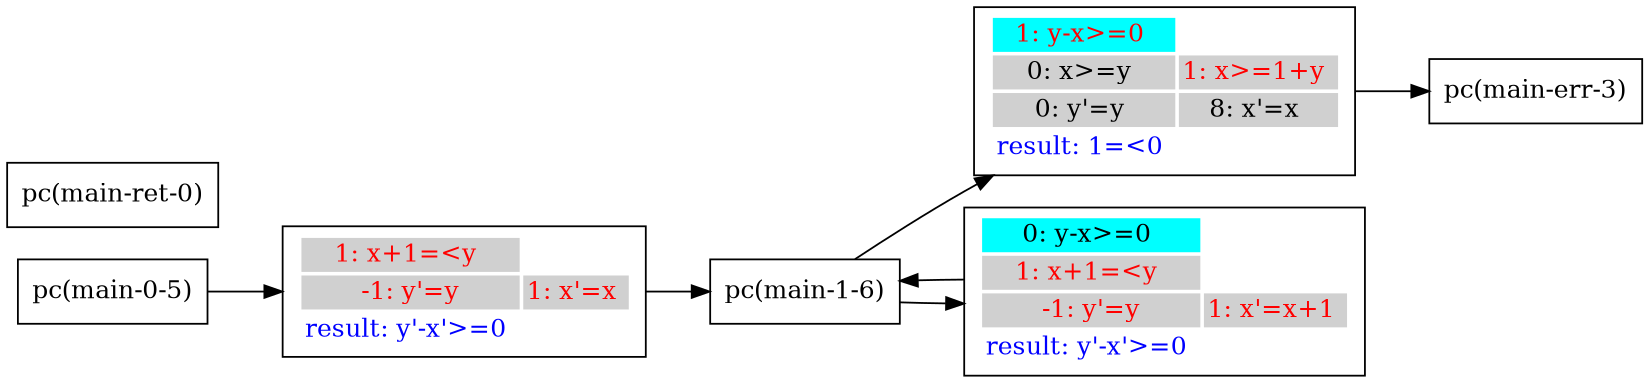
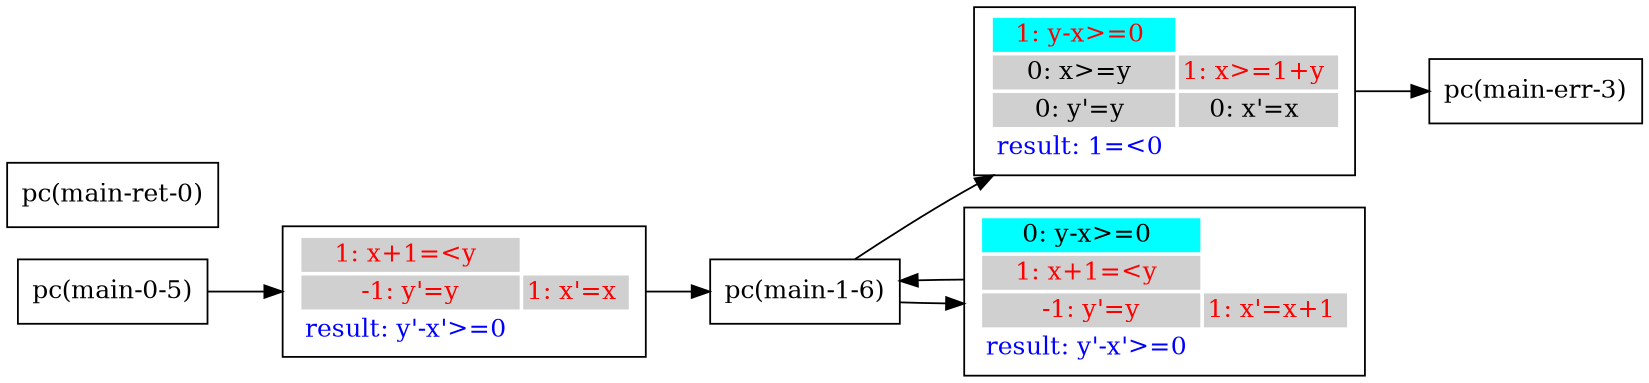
node "1: y-x>=0": text "8: x'=x" -> "0: x'=x"
